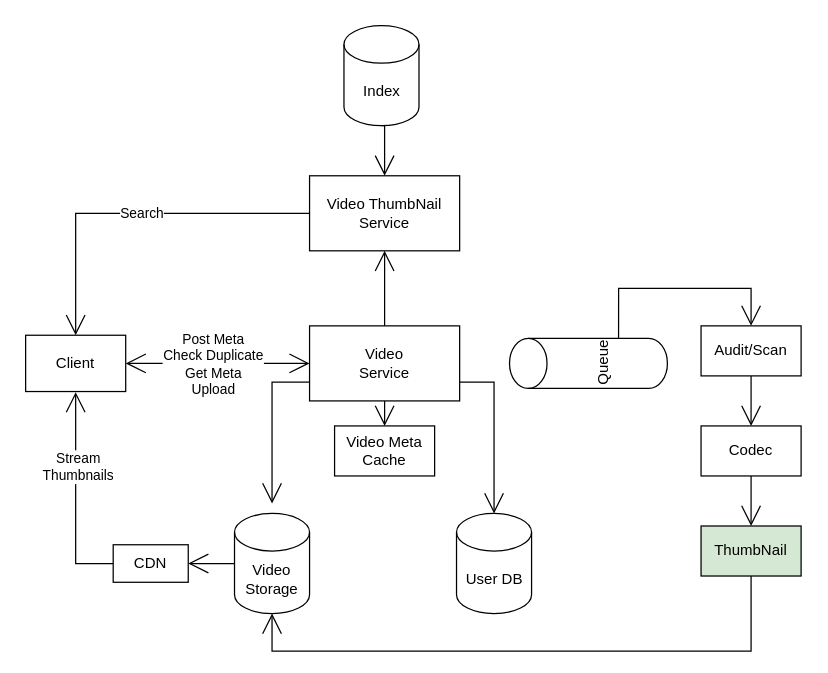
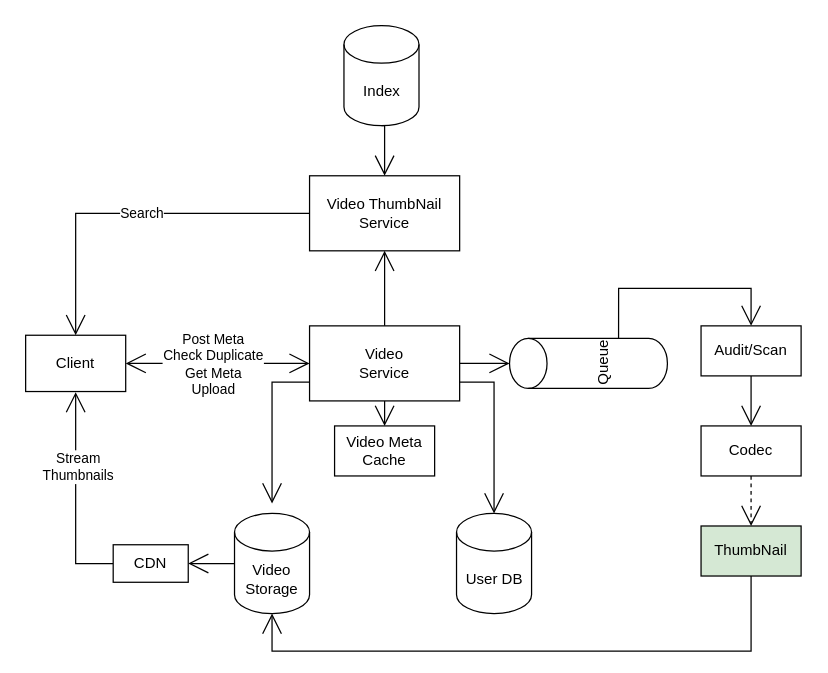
edge "Video Service" -> "Queue": added
edge "Codec" -> "ThumbNail": style solid -> dashed
